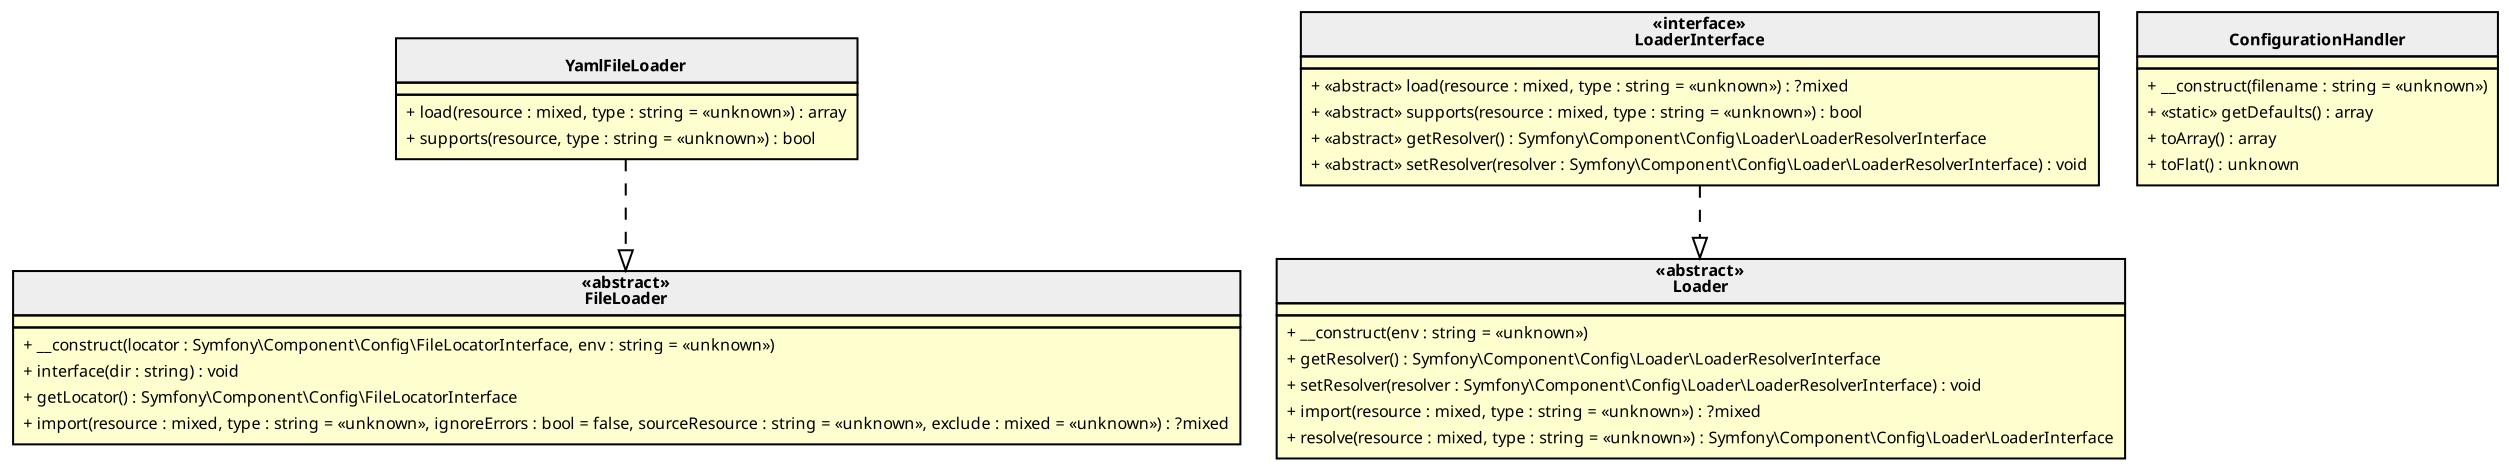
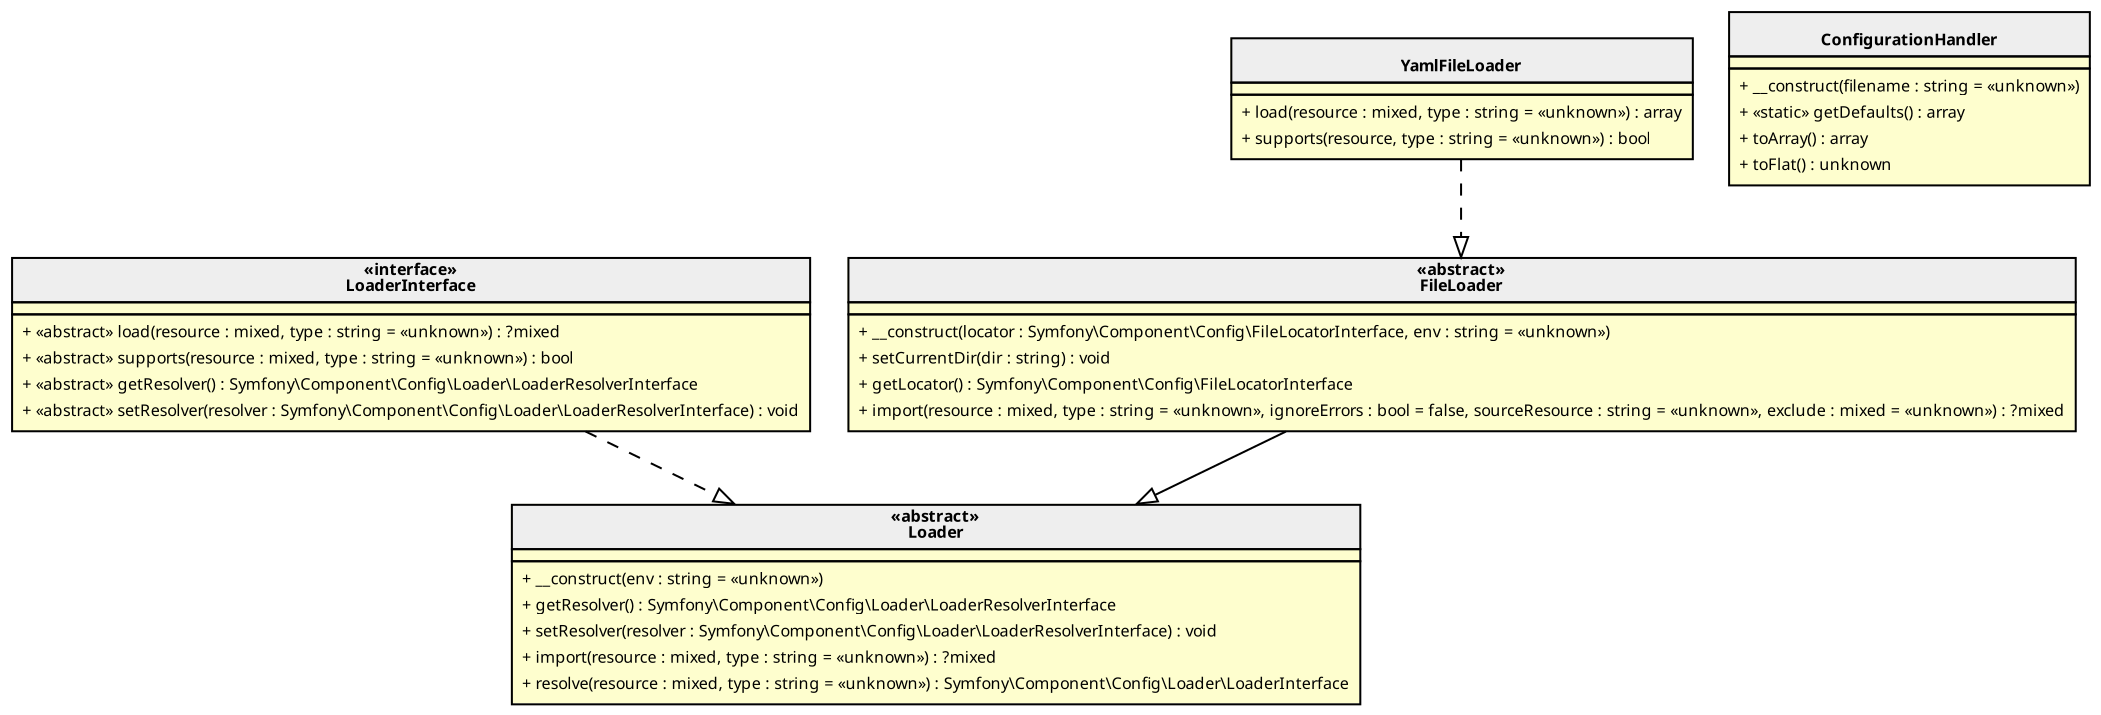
node "FileLoader": text "+ interface(dir : string) : void" -> "+ setCurrentDir(dir : string) : void"
edge "FileLoader" -> "Loader": added
